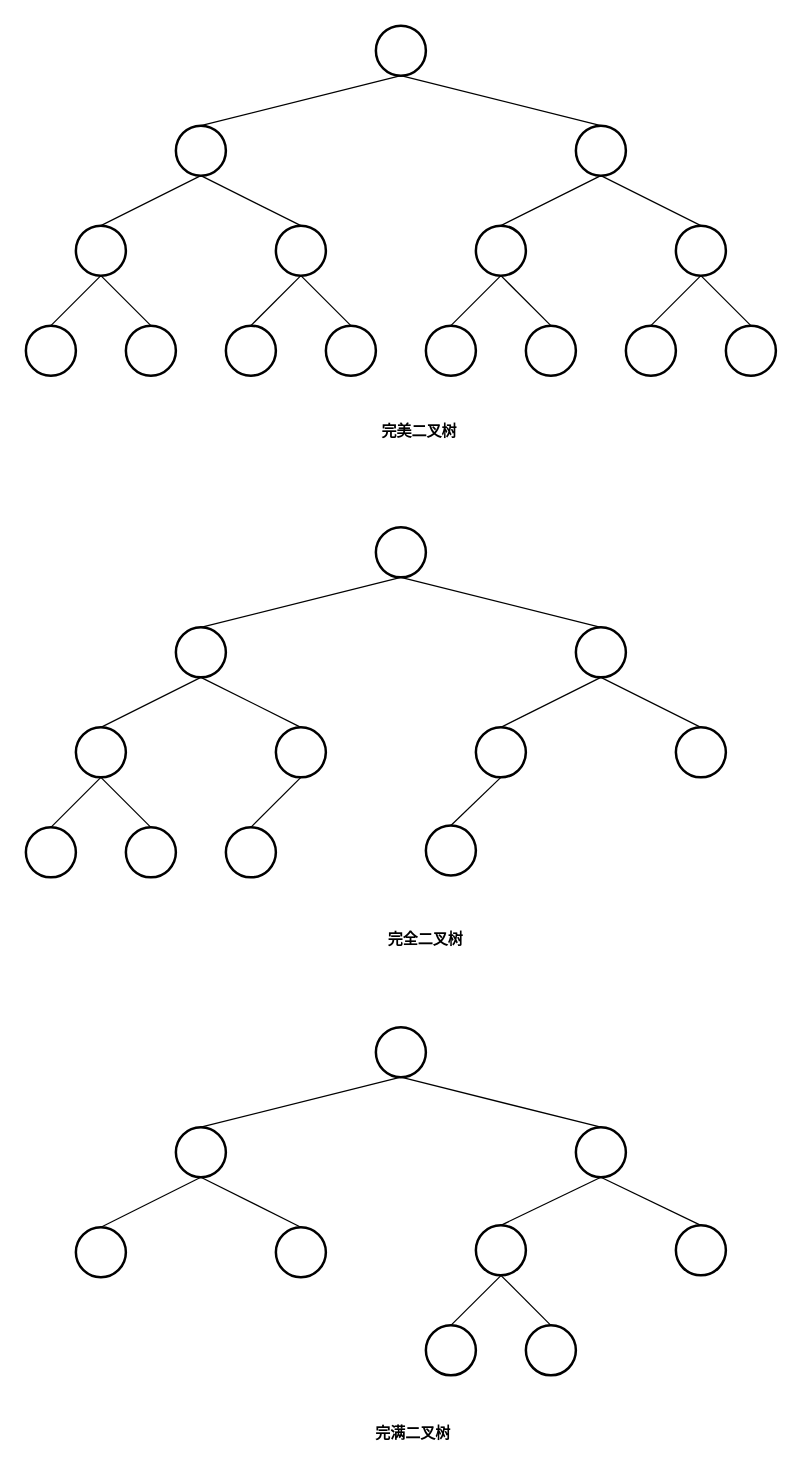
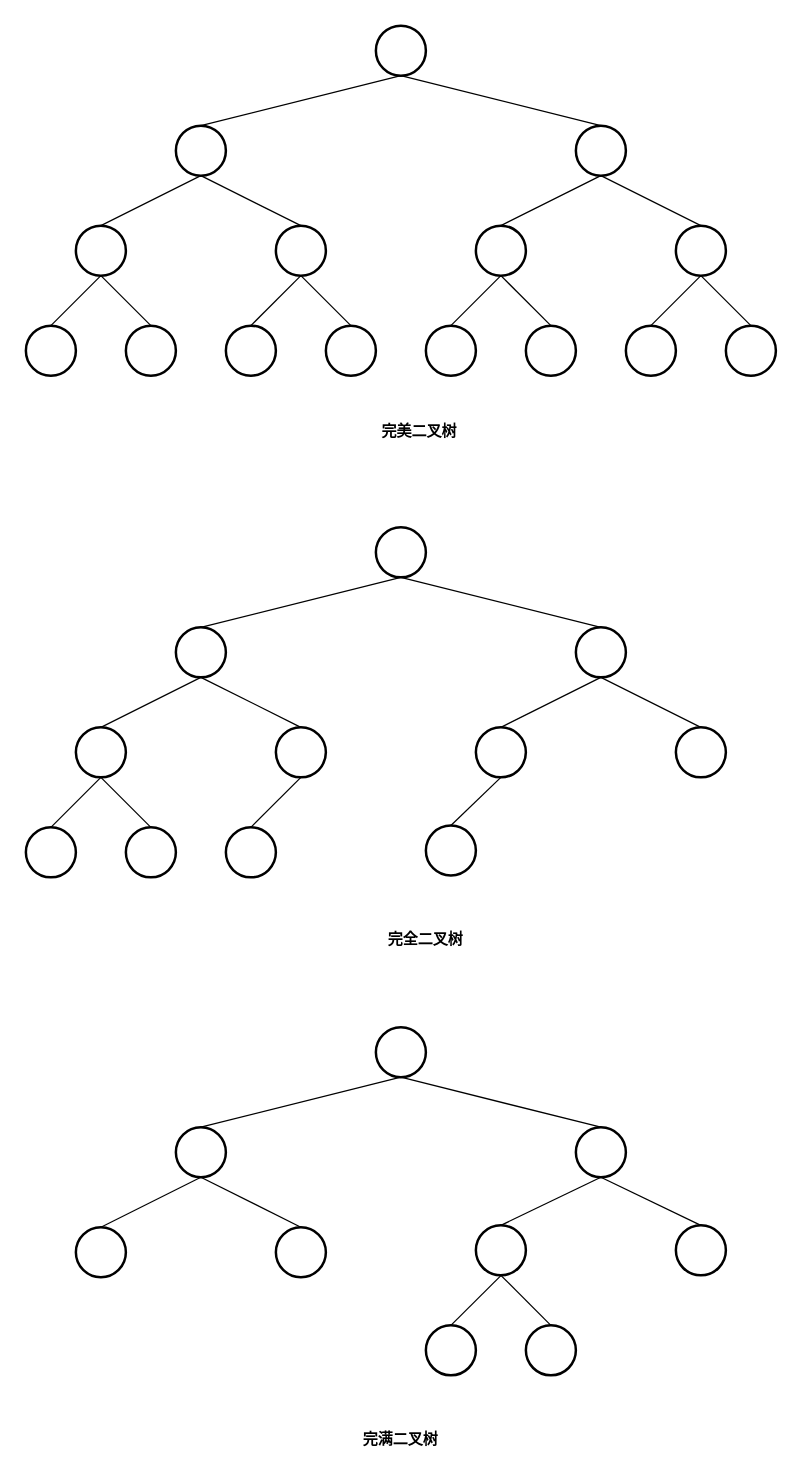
node "完满二叉树": moved (413, 1433) -> (401, 1440)
